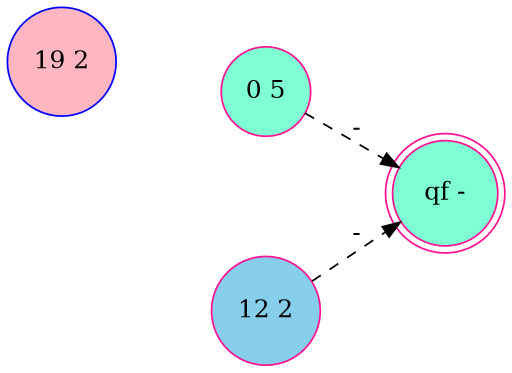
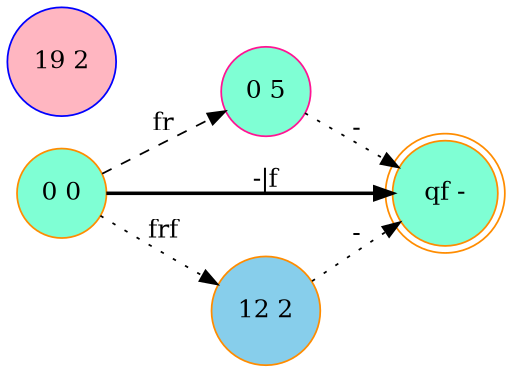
edge "0 5" -> "qf -": style dashed -> dotted
node "0 0": added
node "qf -": color deeppink -> darkorange
edge "12 2" -> "qf -": style dashed -> dotted
node "12 2": color deeppink -> darkorange
